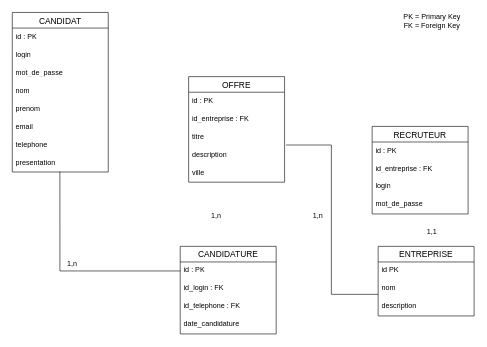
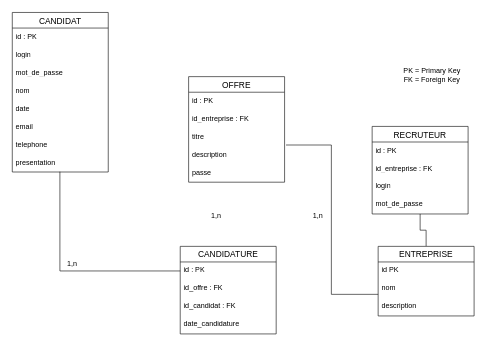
node "PK = Primary Key FK = Foreign Key": moved (432, 21) -> (432, 75)
node "prenom": label "prenom" -> "date"
node "ville": label "ville" -> "passe"
edge "RECRUTEUR" -- "ENTREPRISE": added
node "1,1": removed
node "id_login : FK": label "id_login : FK" -> "id_offre : FK"
node "id_telephone : FK": label "id_telephone : FK" -> "id_candidat : FK"
